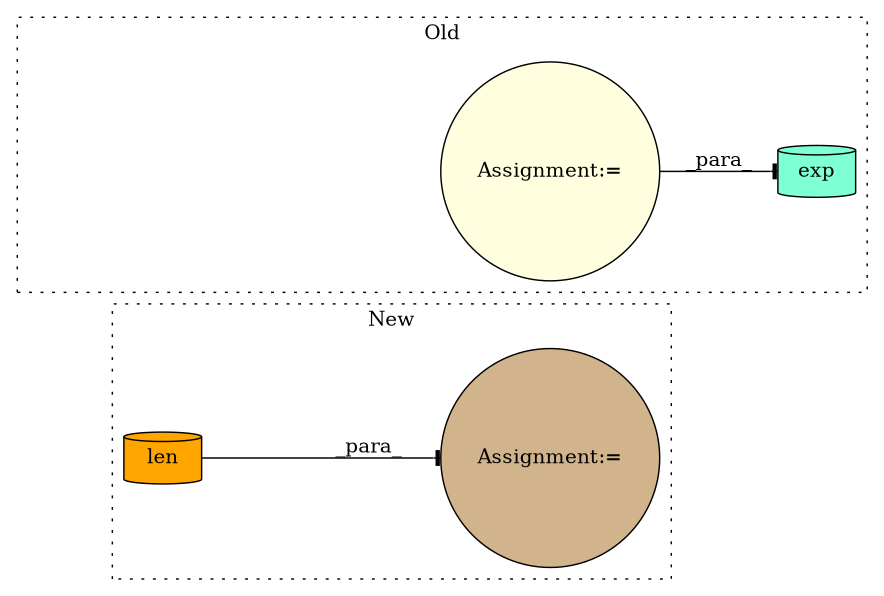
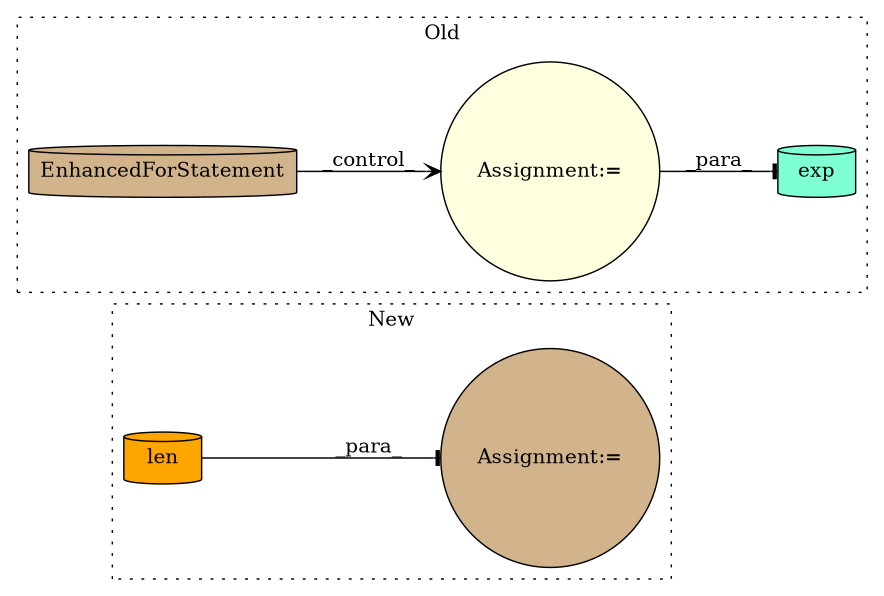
node "EnhancedForStatement": added
